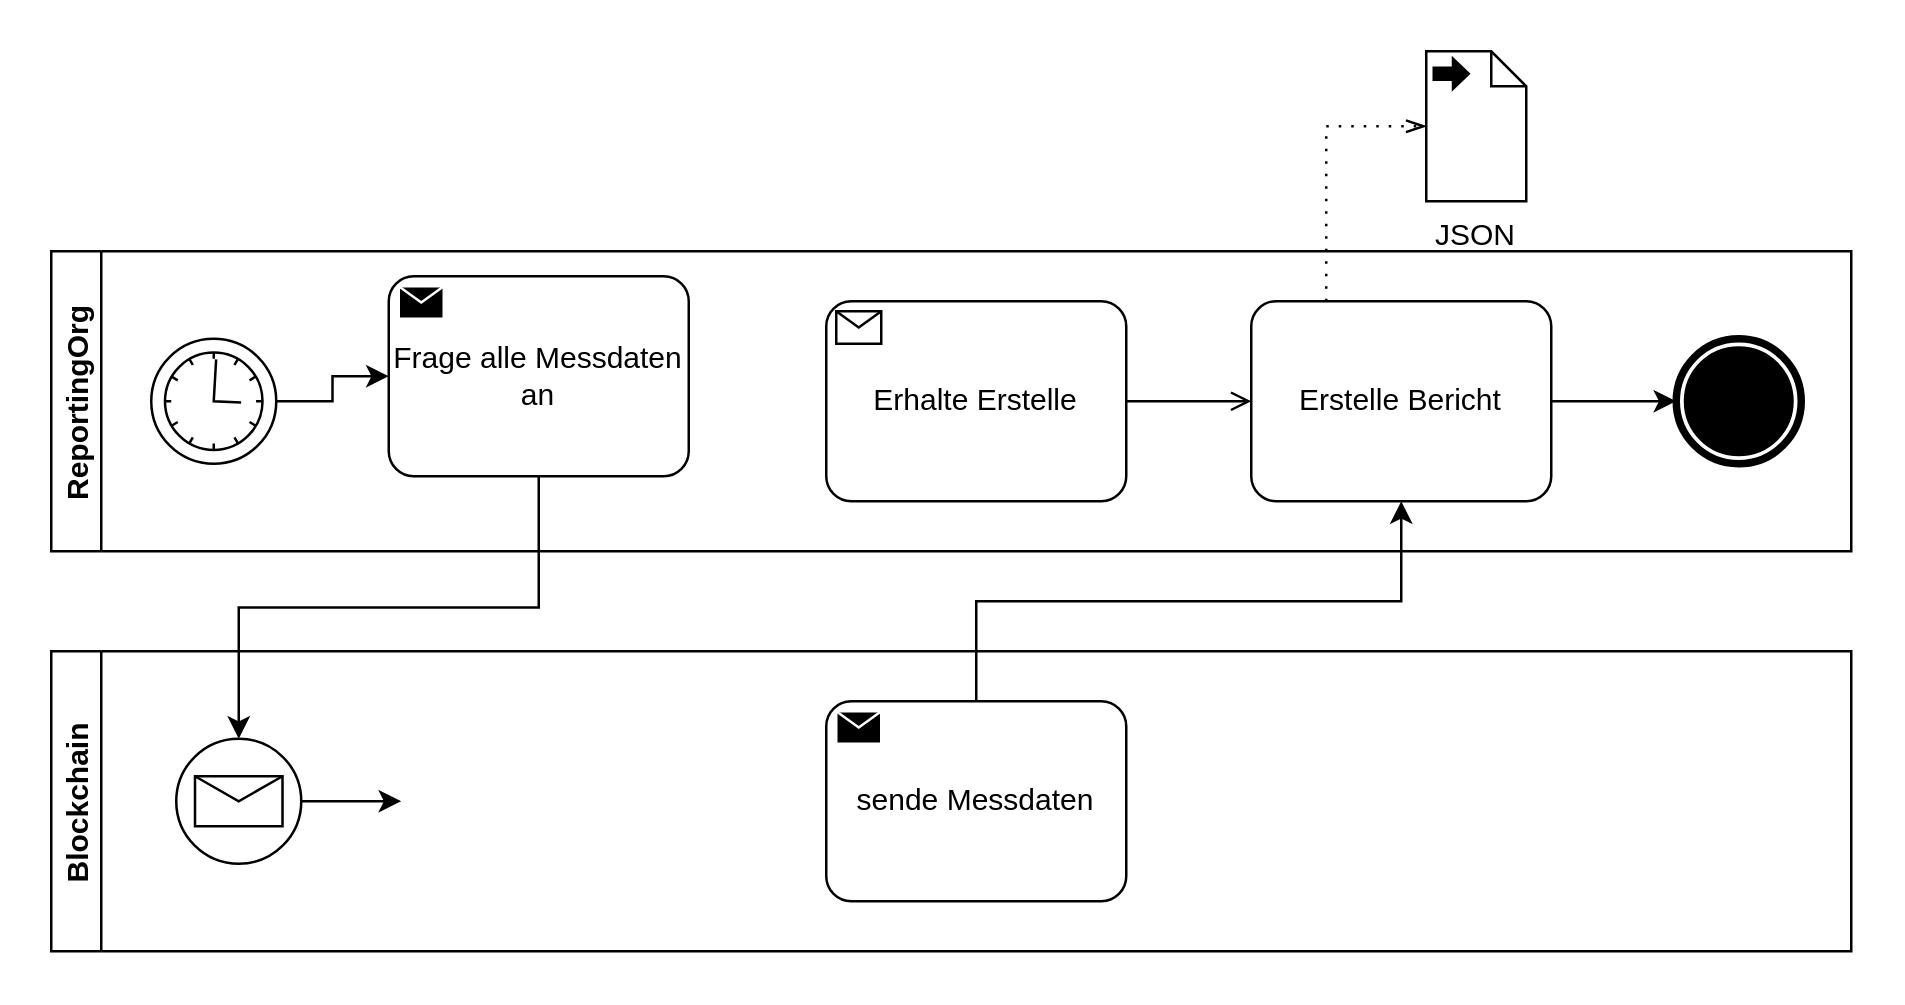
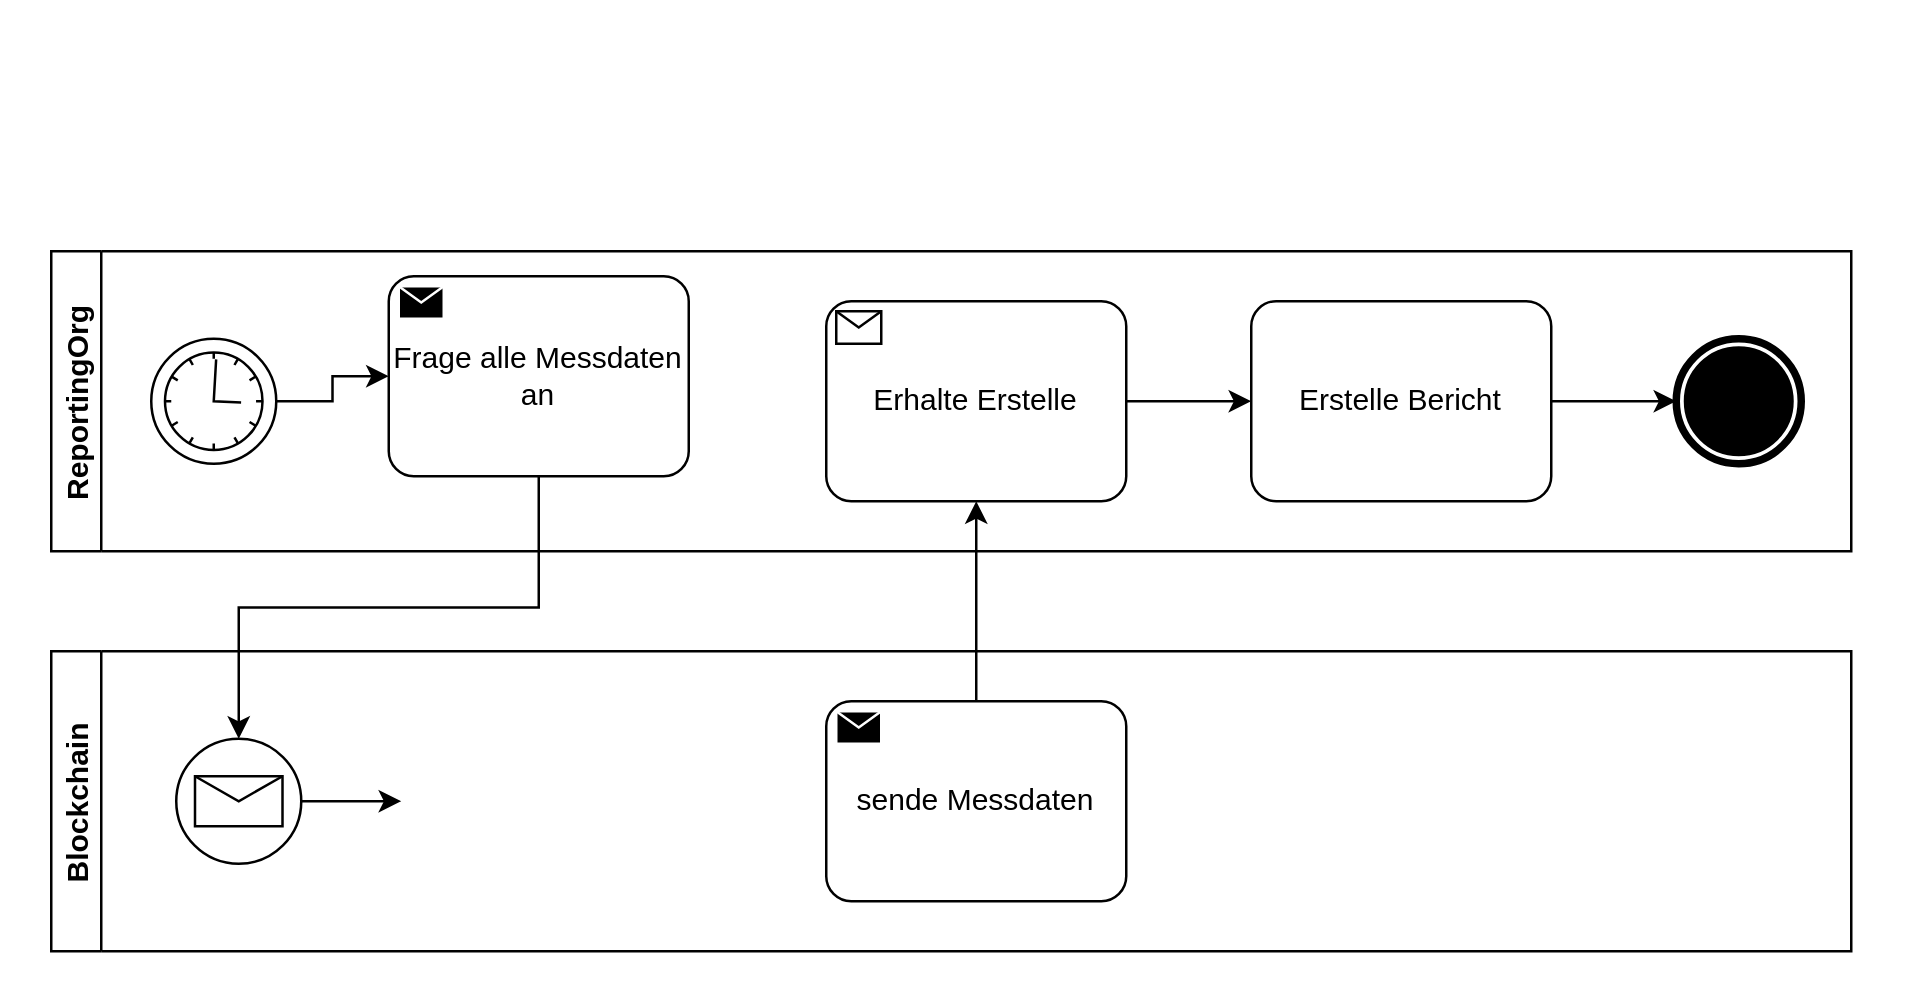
node "JSON": removed
edge "Erstelle Bericht" -> "JSON": removed
edge "Erhalte Erstelle" -> "Erstelle Bericht": arrowhead open -> classic
edge "sende Messdaten" -> "Erstelle Bericht": now "sende Messdaten" -> "Erhalte Erstelle"
